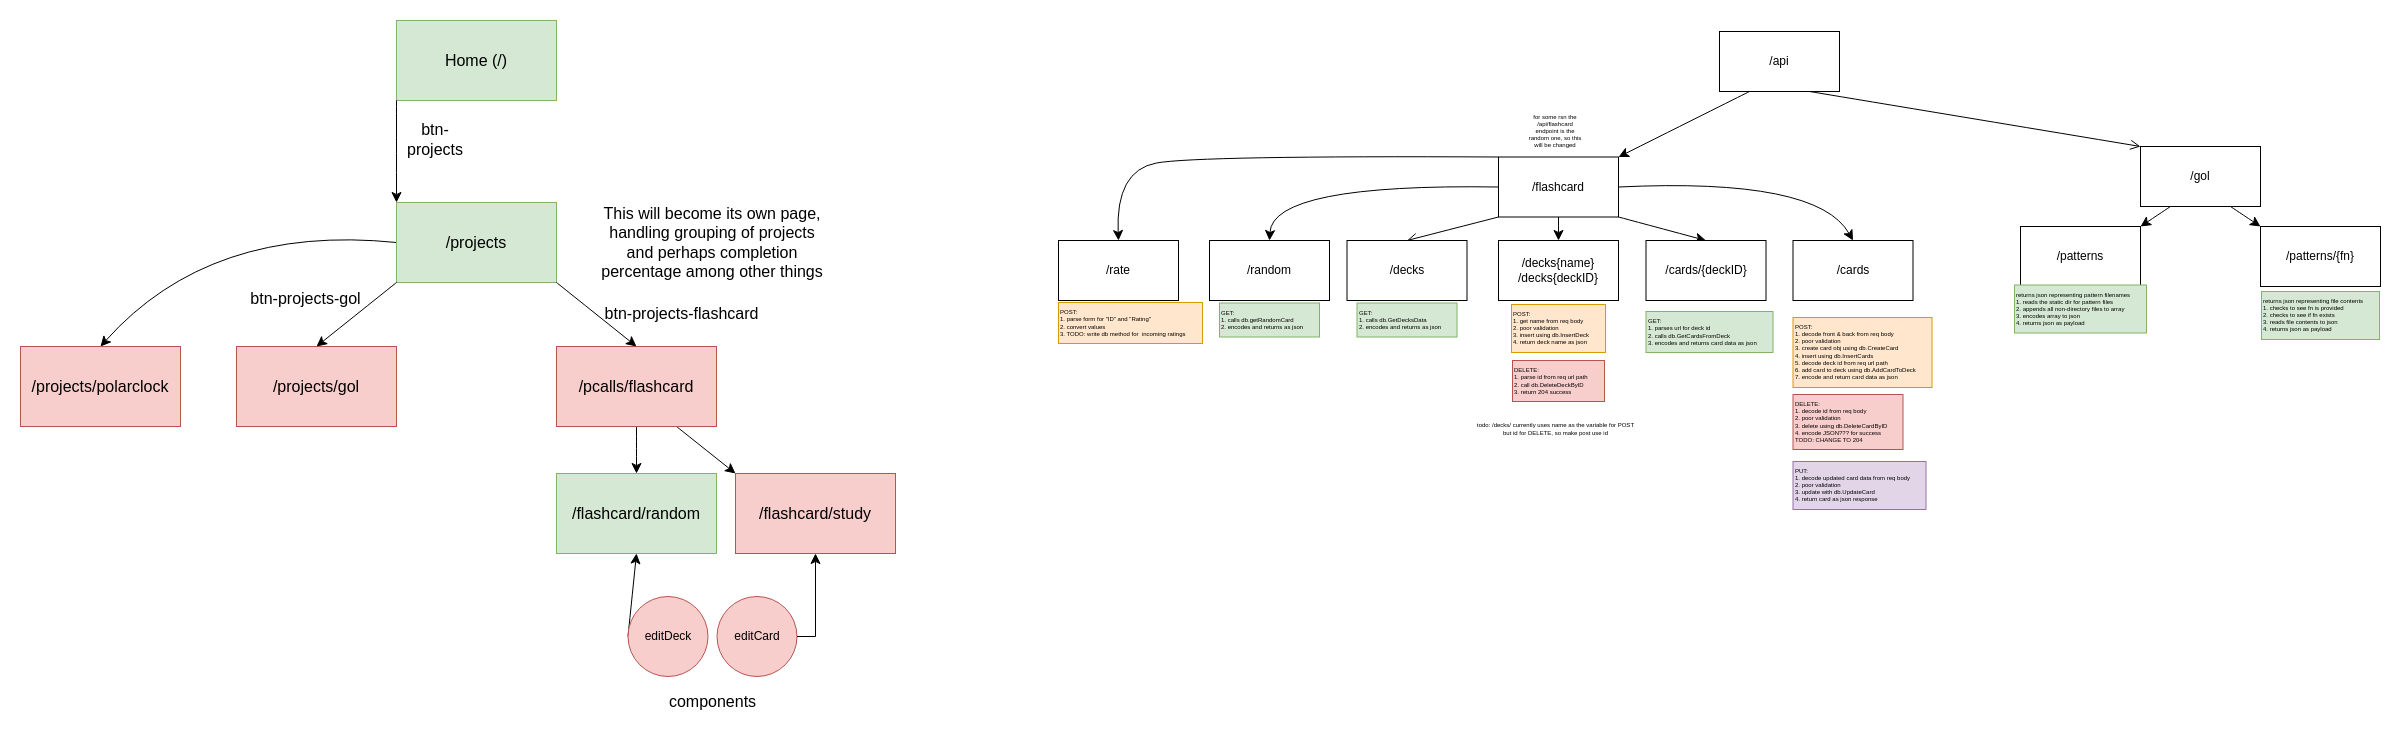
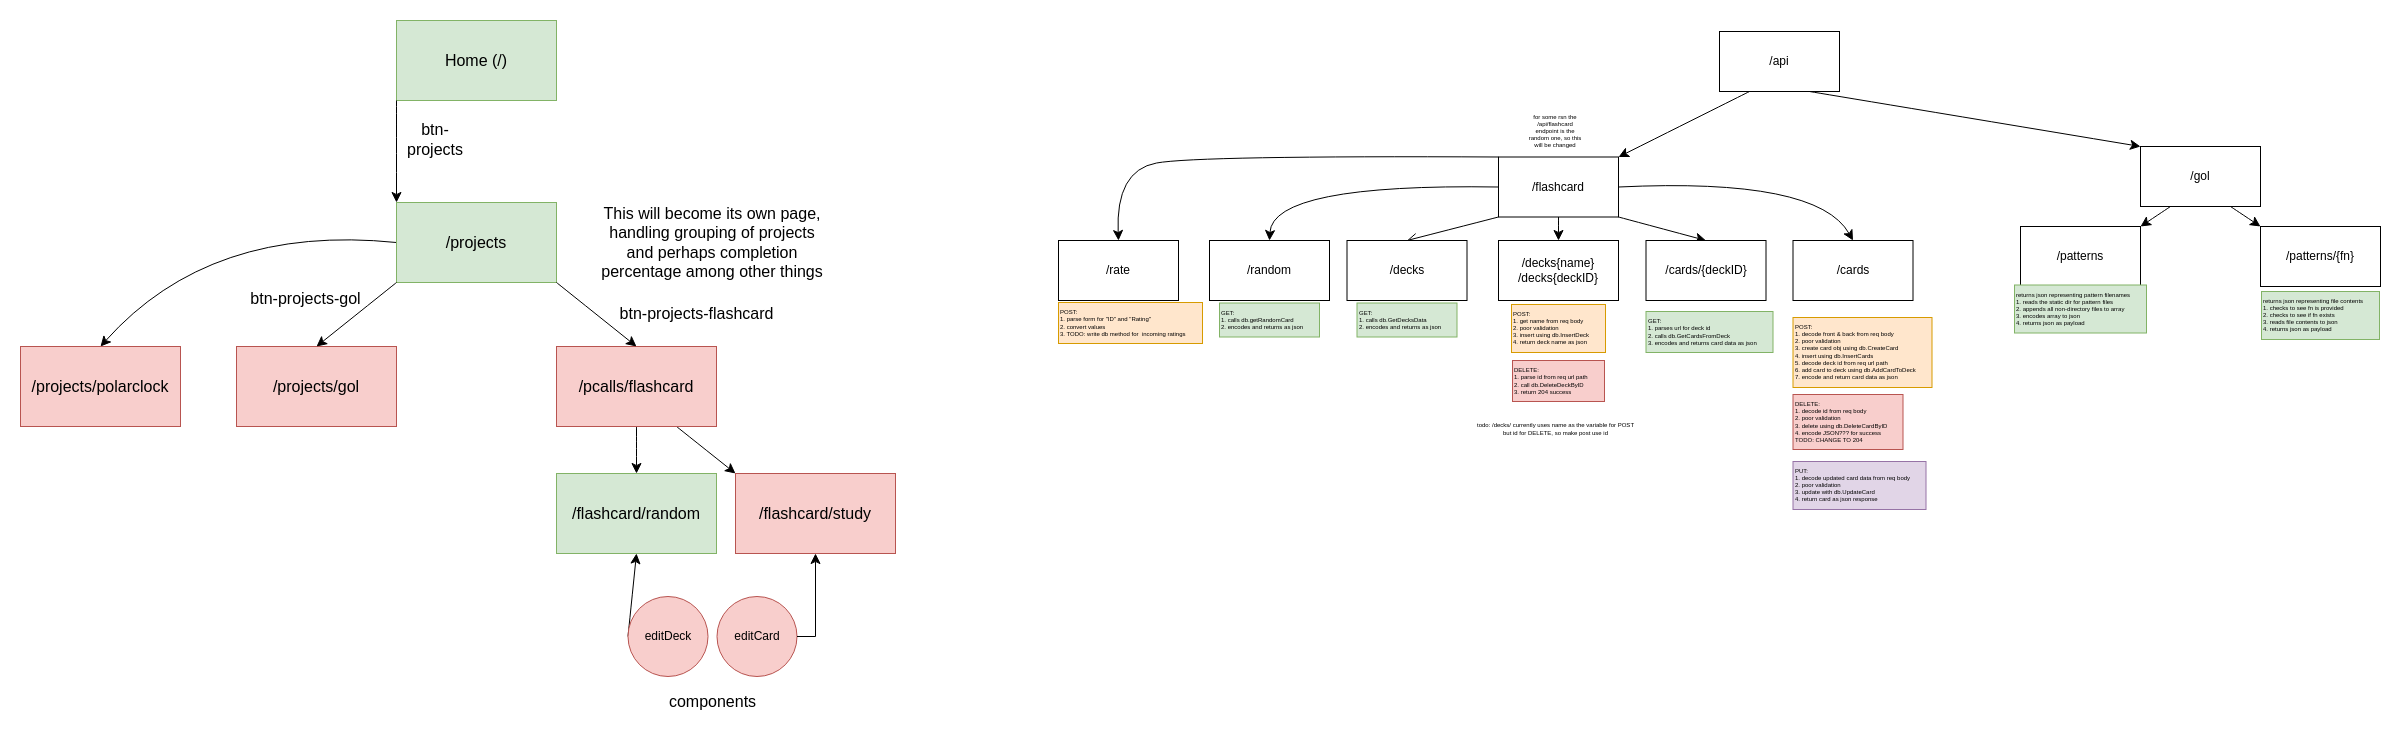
edge "/api" -> "/gol": arrowhead open -> classic
node "btn-projects-flashcard": moved (682, 313) -> (697, 313)
